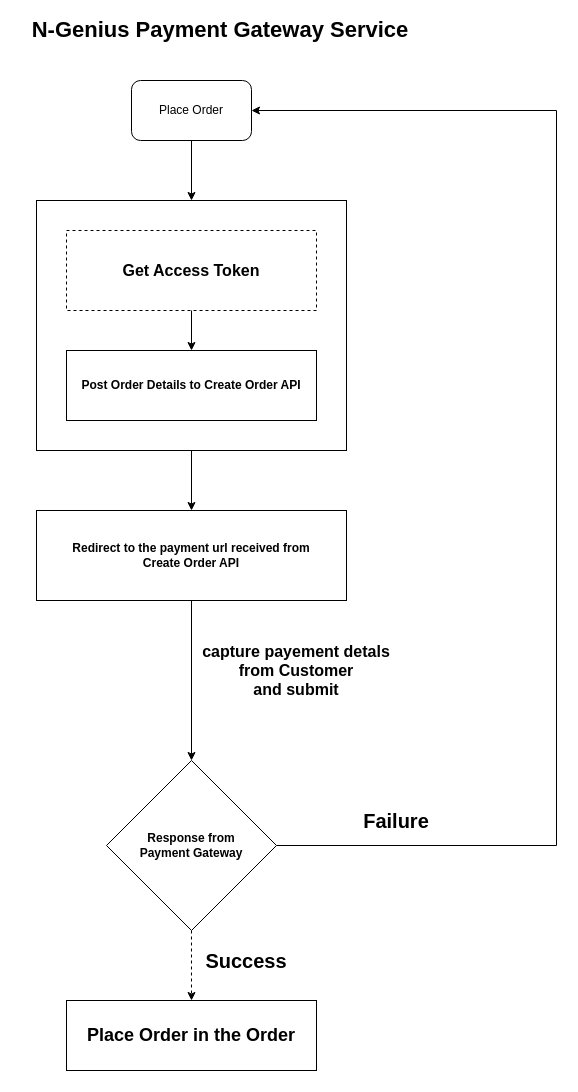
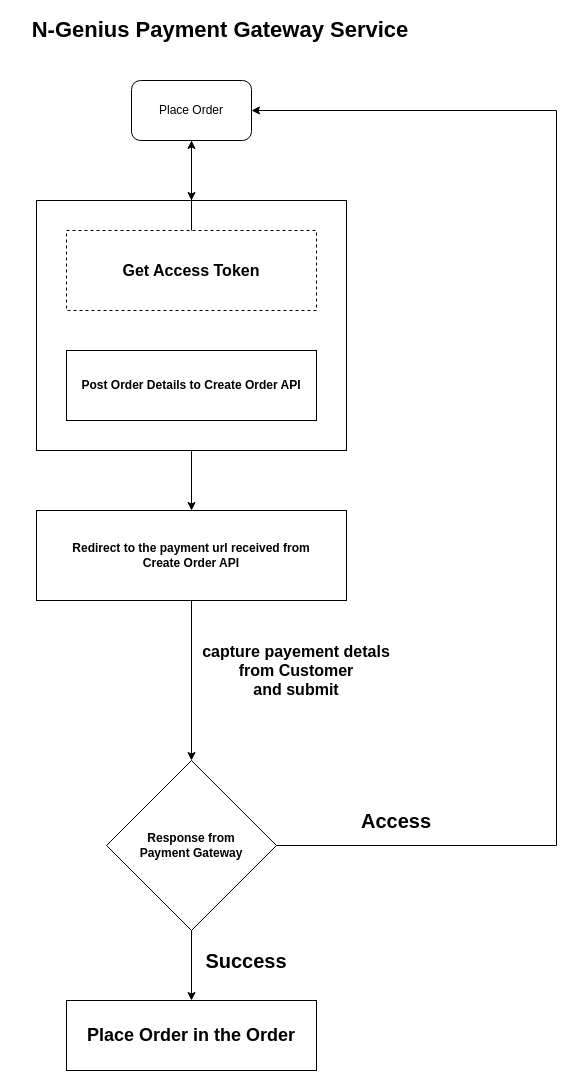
edge "Get Access Token" -> "Post Order Details to Create Order API": now "Get Access Token" -> "Place Order"
node "Failure": label "Failure" -> "Access"
edge "Response from Payment Gateway" -> "Place Order in the Order": style dashed -> solid
